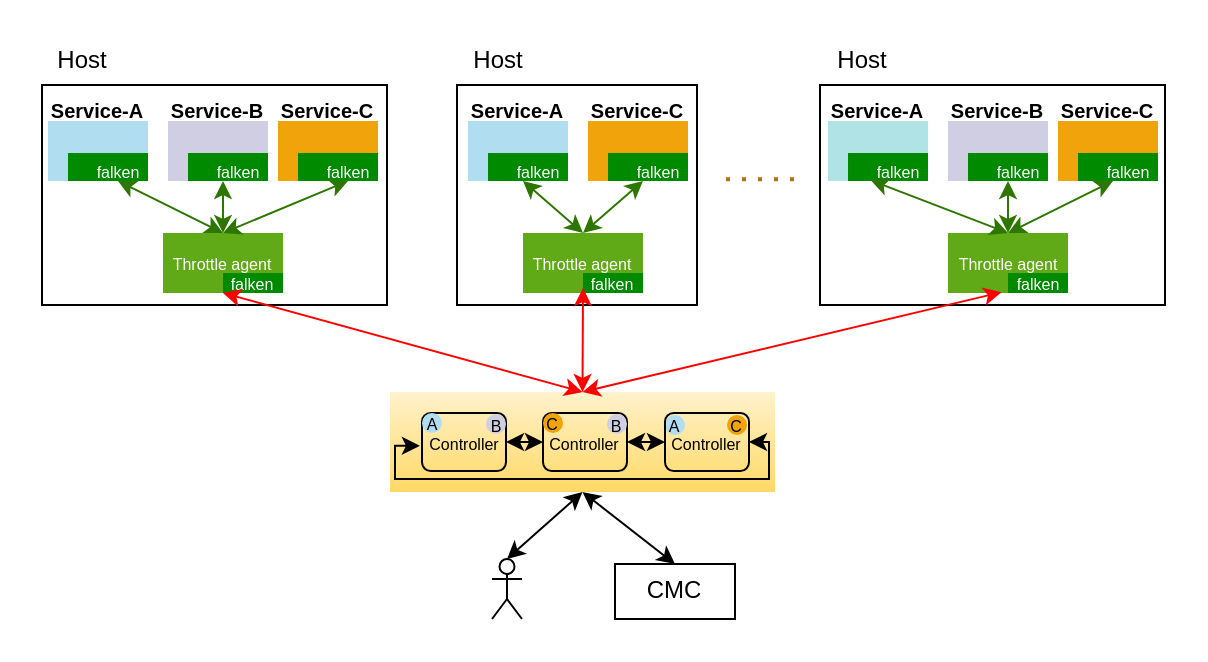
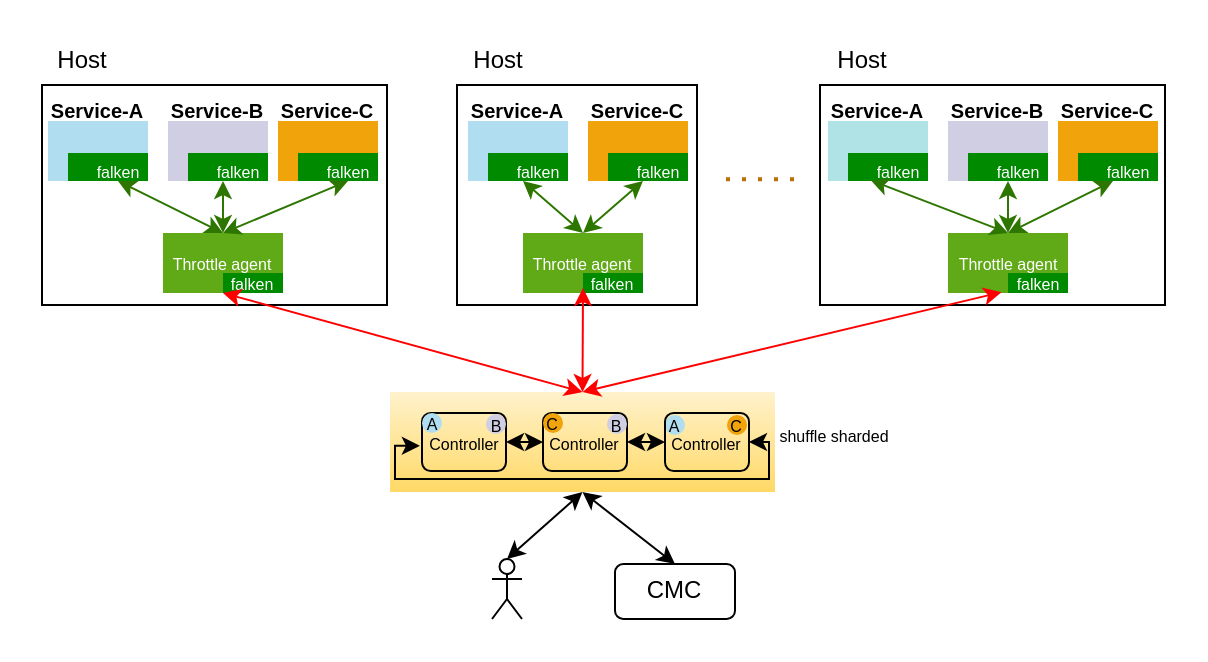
node "shuffle sharded": added
node "CMC": shape rectangle -> rounded rectangle
